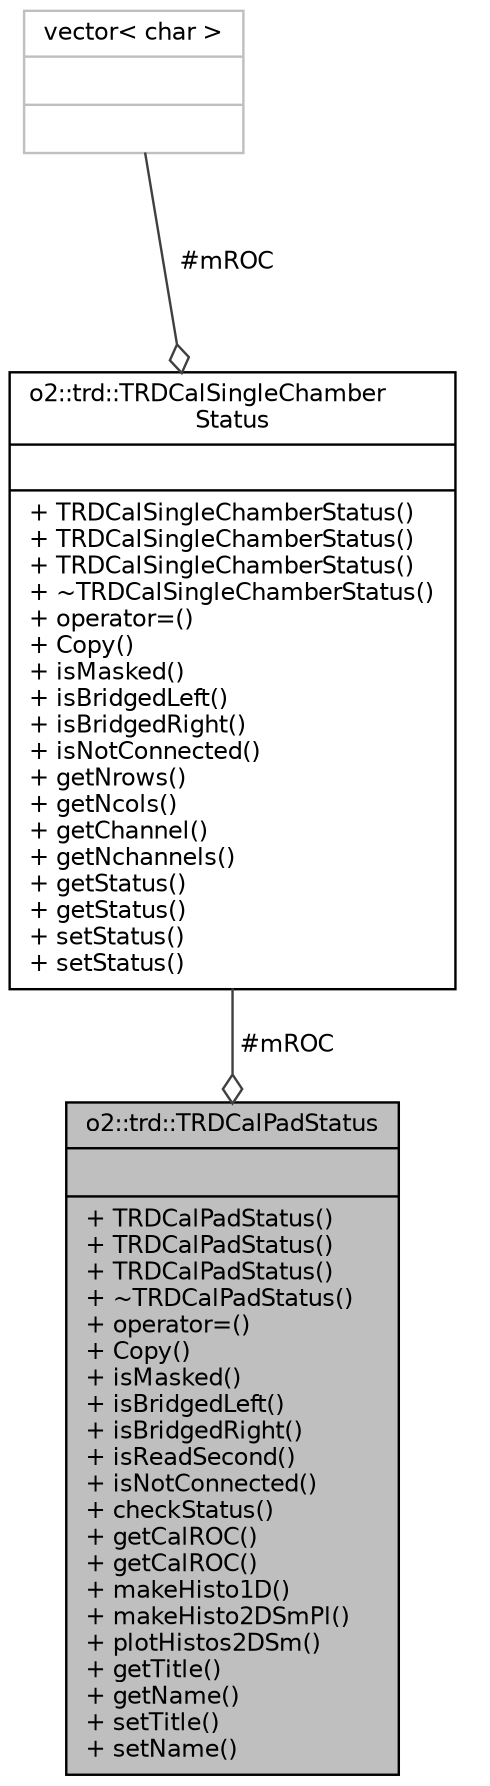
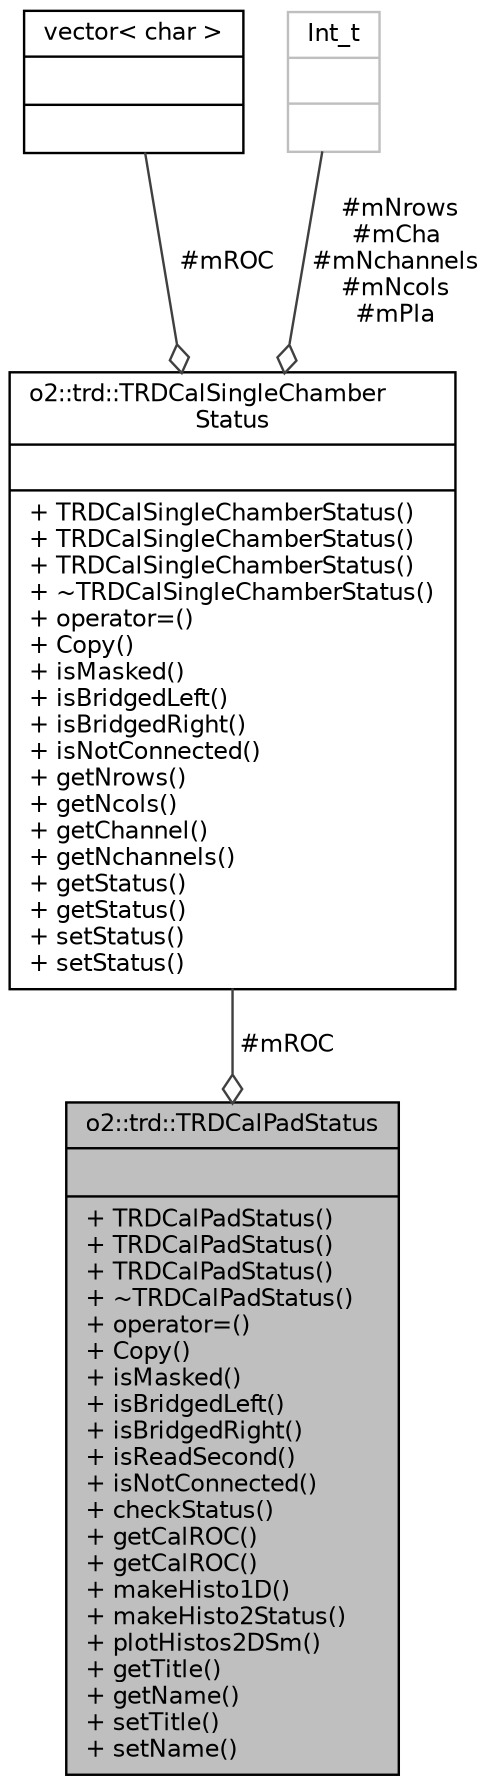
node "vector< char >": color grey75 -> black
node "Int_t": added
node "o2::trd::TRDCalPadStatus": text "+ makeHisto2DSmPl()" -> "+ makeHisto2Status()"
